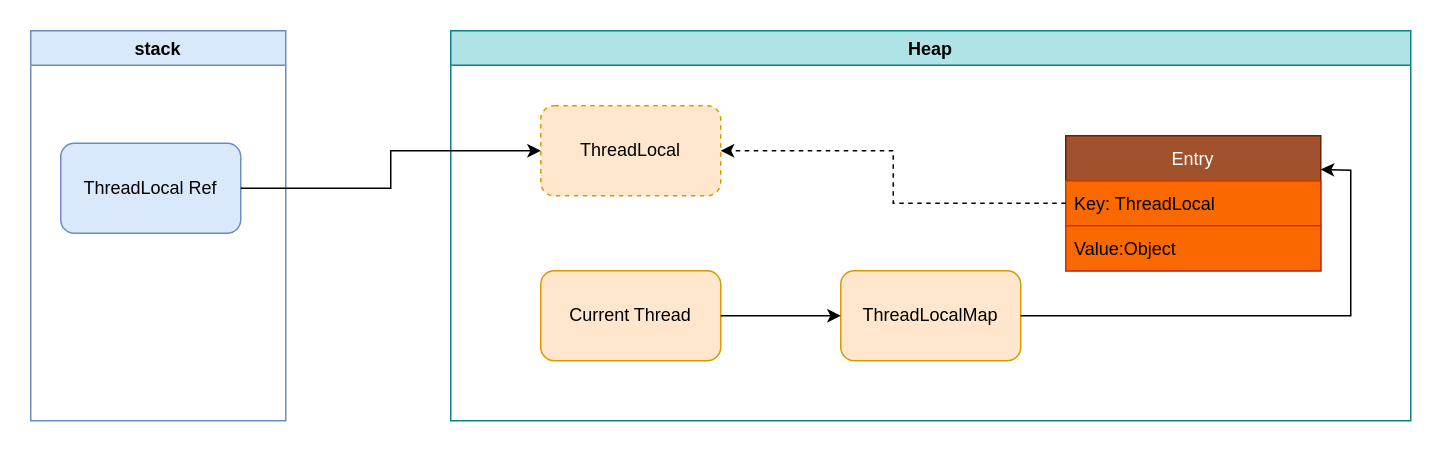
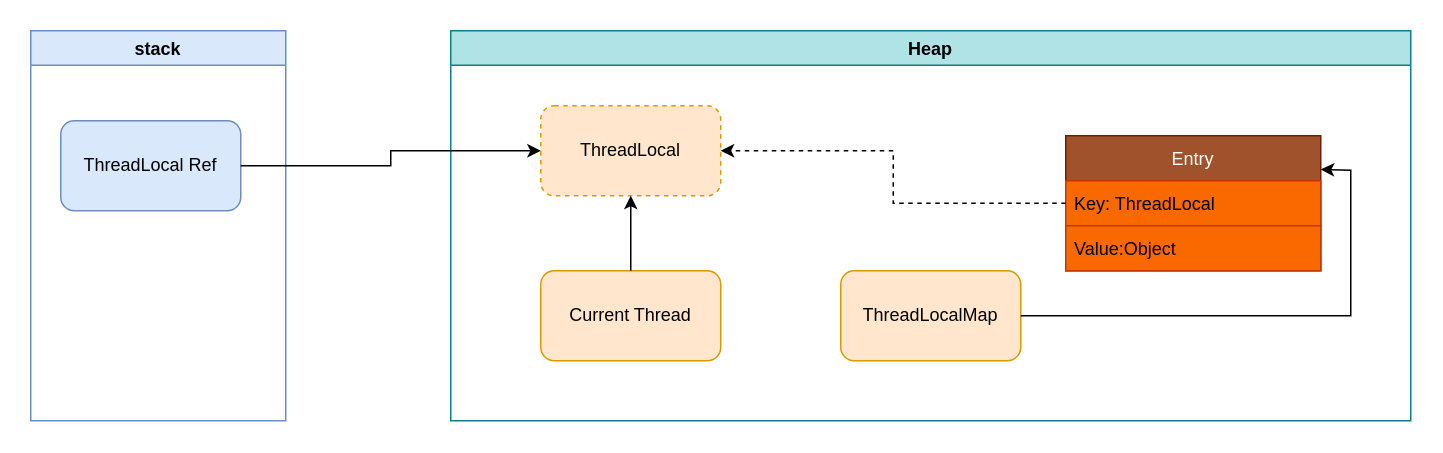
node "ThreadLocal Ref": moved (151, 188) -> (151, 166)
edge "Current Thread" -> "ThreadLocalMap": now "Current Thread" -> "ThreadLocal"
